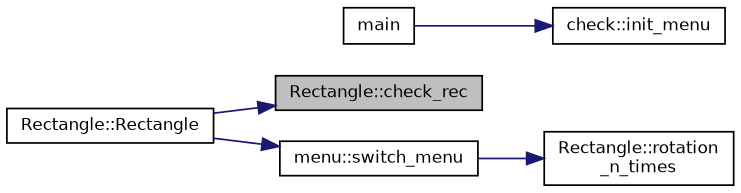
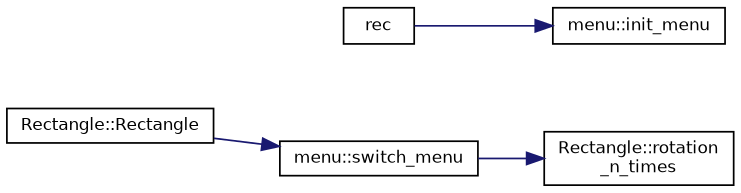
node "main": label "main" -> "rec"
node "check::init_menu": label "check::init_menu" -> "menu::init_menu"
node "Rectangle::check_rec": removed
